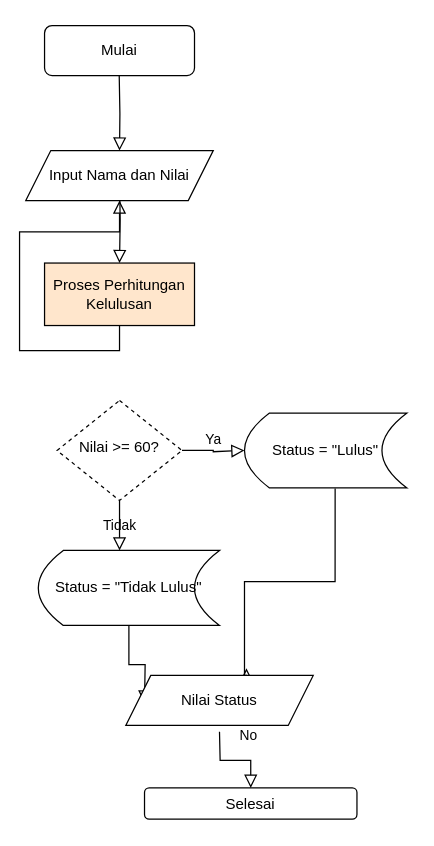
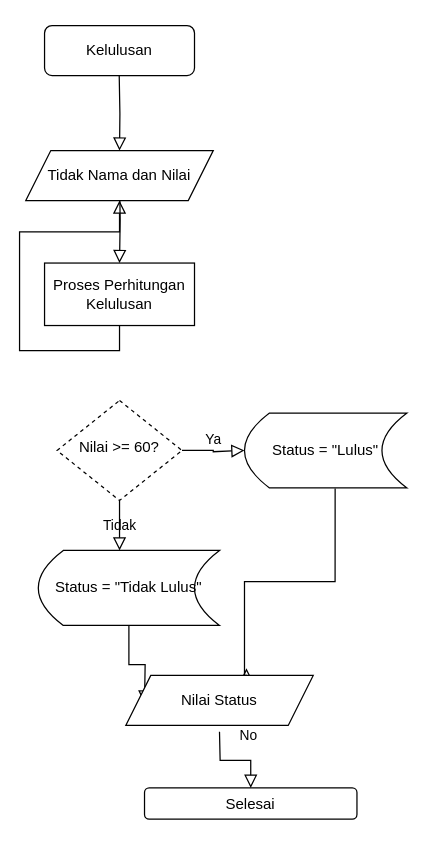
node "Mulai": label "Mulai" -> "Kelulusan"
node "Input Nama dan Nilai": label "Input Nama dan Nilai" -> "Tidak Nama dan Nilai"
node "Proses Perhitungan Kelulusan": fillcolor #ffe6cc -> #ffffff
